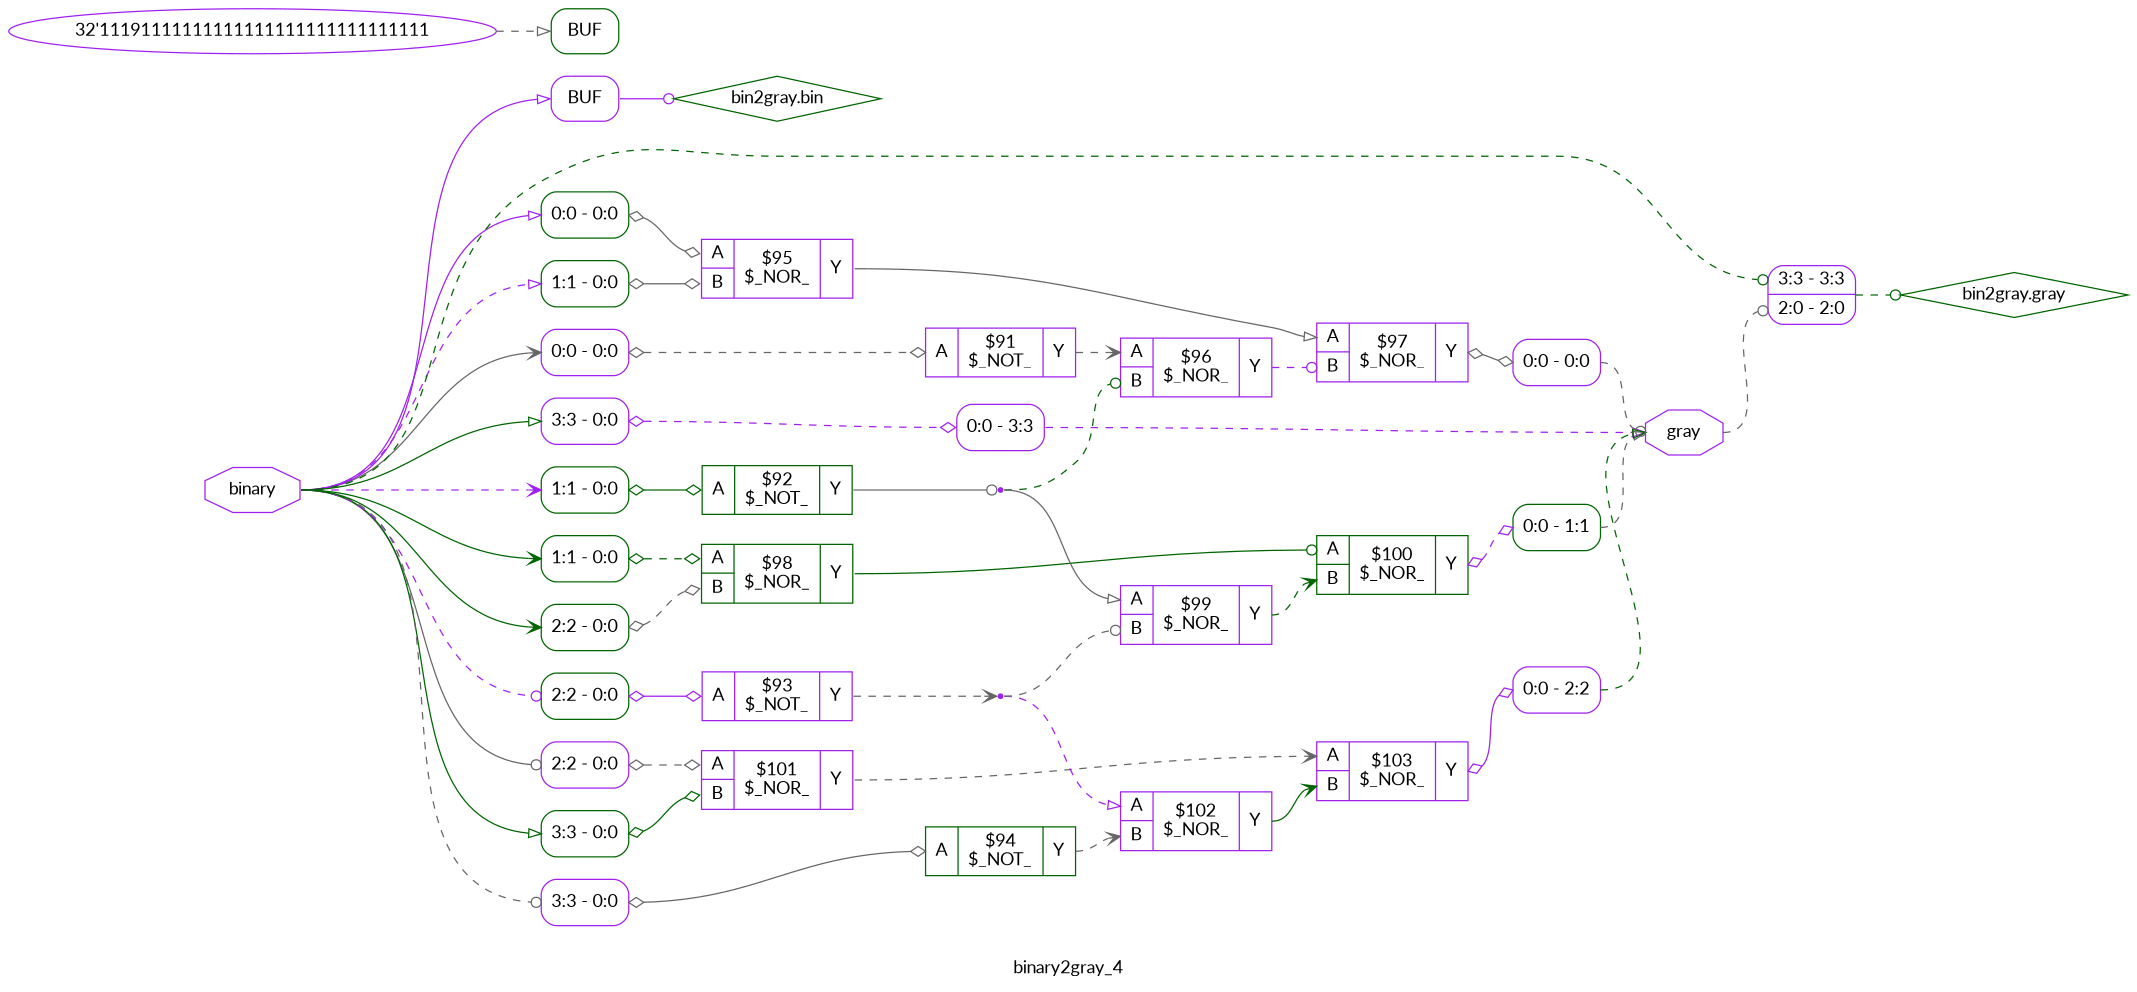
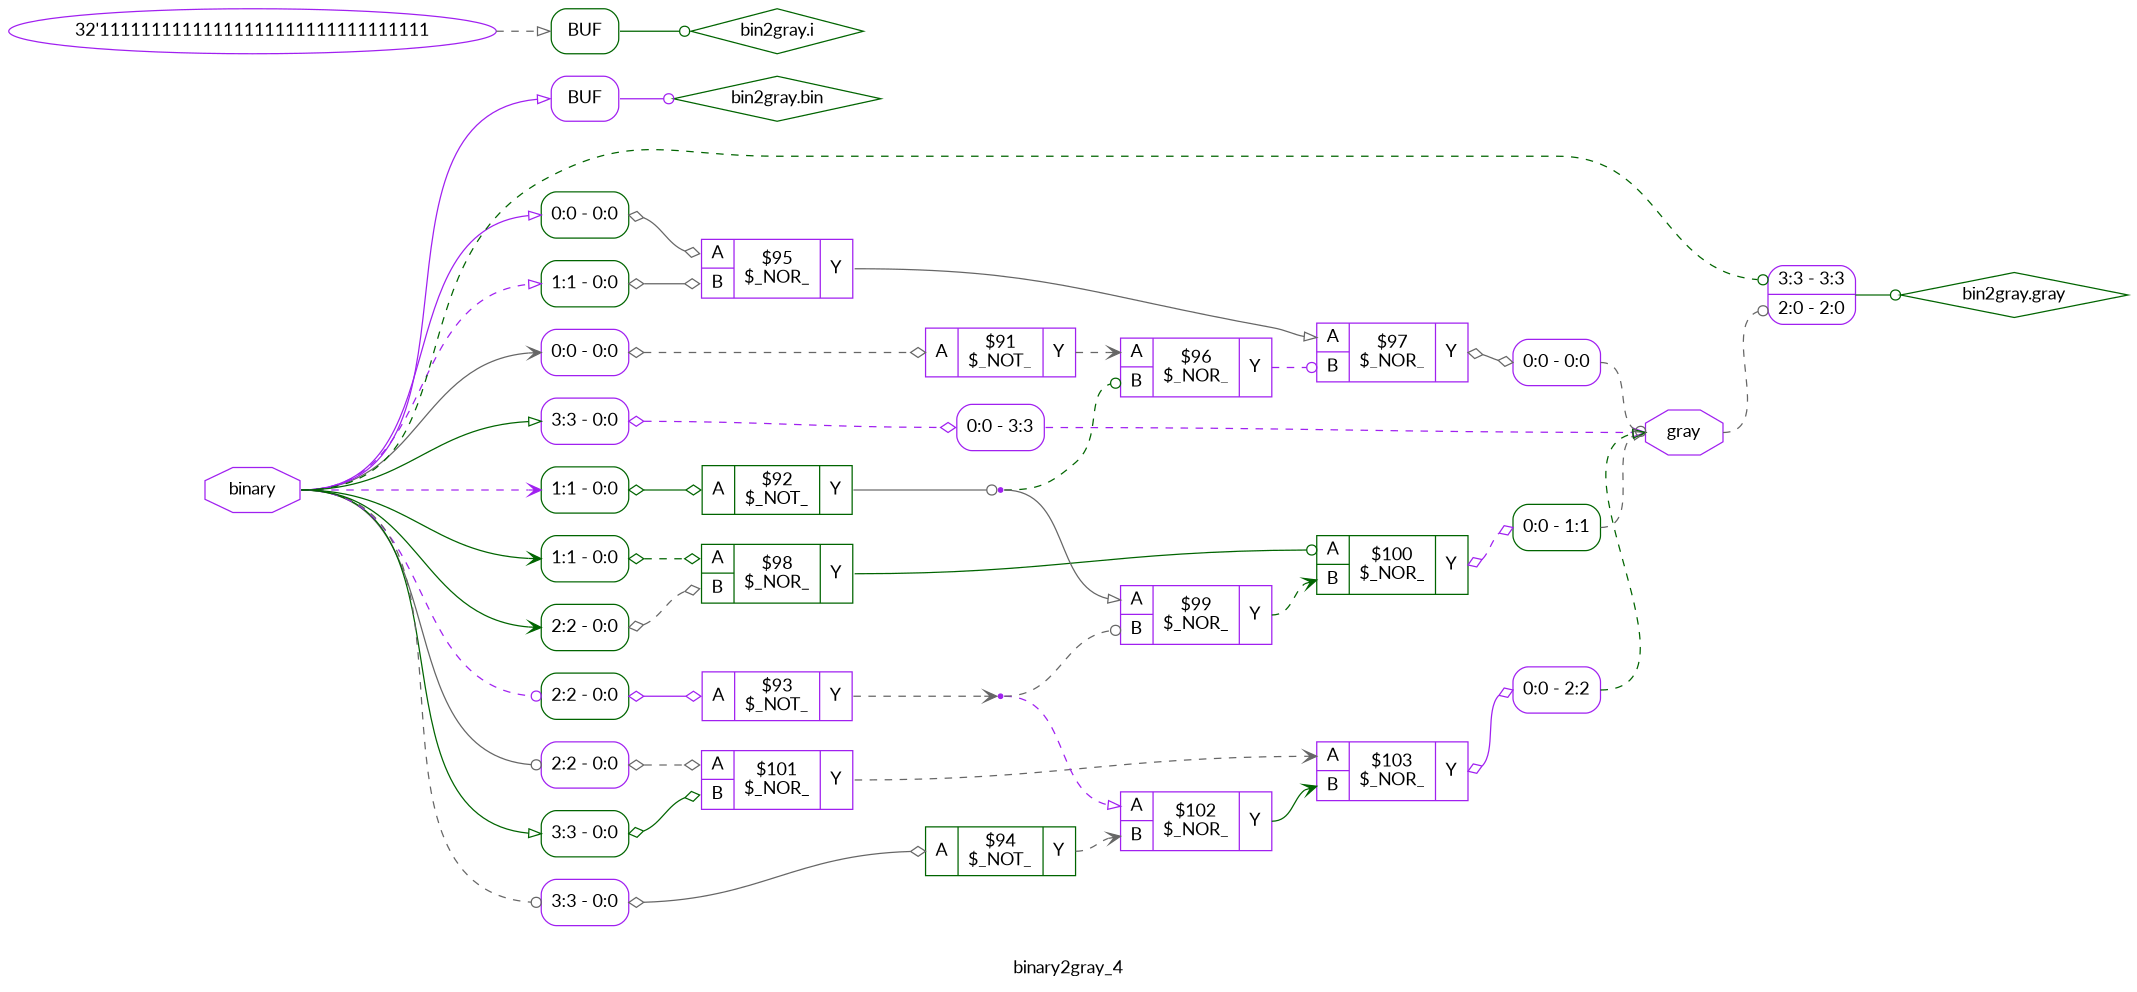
node "32'11191111111111111111111111111111": label "32'11191111111111111111111111111111" -> "32'11111111111111111111111111111111"
node "bin2gray.i": added
edge "3:3 - 3:3" -> "bin2gray.gray": style dashed -> solid
